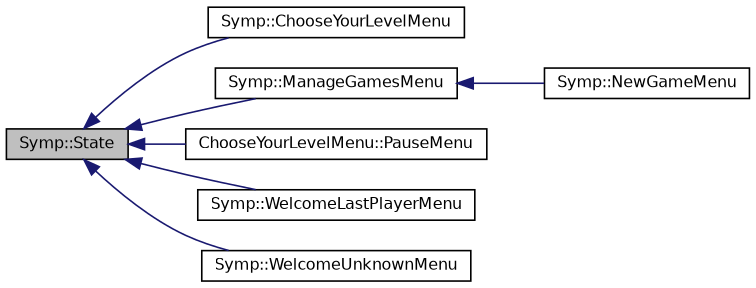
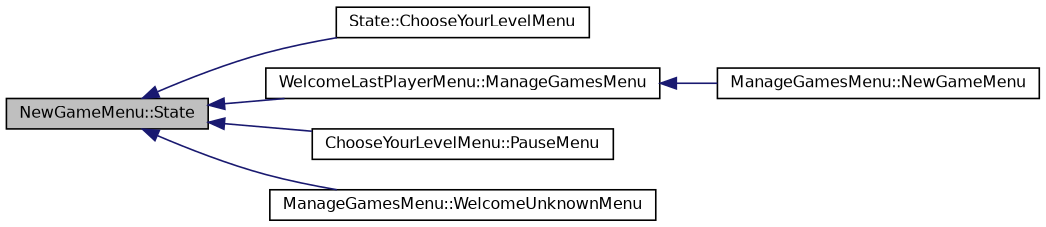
node "Symp::ChooseYourLevelMenu": label "Symp::ChooseYourLevelMenu" -> "State::ChooseYourLevelMenu"
node "Symp::ManageGamesMenu": label "Symp::ManageGamesMenu" -> "WelcomeLastPlayerMenu::ManageGamesMenu"
node "Symp::NewGameMenu": label "Symp::NewGameMenu" -> "ManageGamesMenu::NewGameMenu"
node "Symp::State": label "Symp::State" -> "NewGameMenu::State"
node "Symp::WelcomeLastPlayerMenu": removed
node "Symp::WelcomeUnknownMenu": label "Symp::WelcomeUnknownMenu" -> "ManageGamesMenu::WelcomeUnknownMenu"
